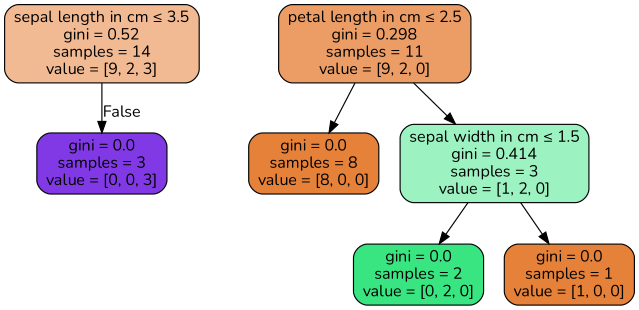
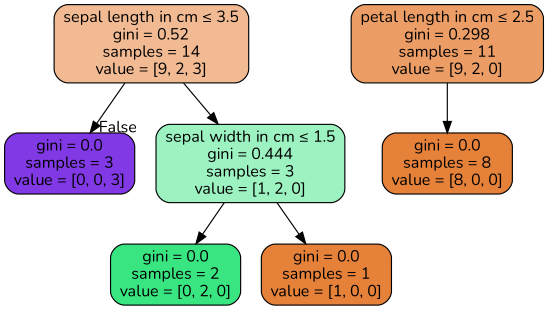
edge "petal length in cm ≤ 2.5" -> "sepal width in cm ≤ 1.5": now "sepal length in cm ≤ 3.5" -> "sepal width in cm ≤ 1.5"
node "sepal width in cm ≤ 1.5": text "gini = 0.414" -> "gini = 0.444"
